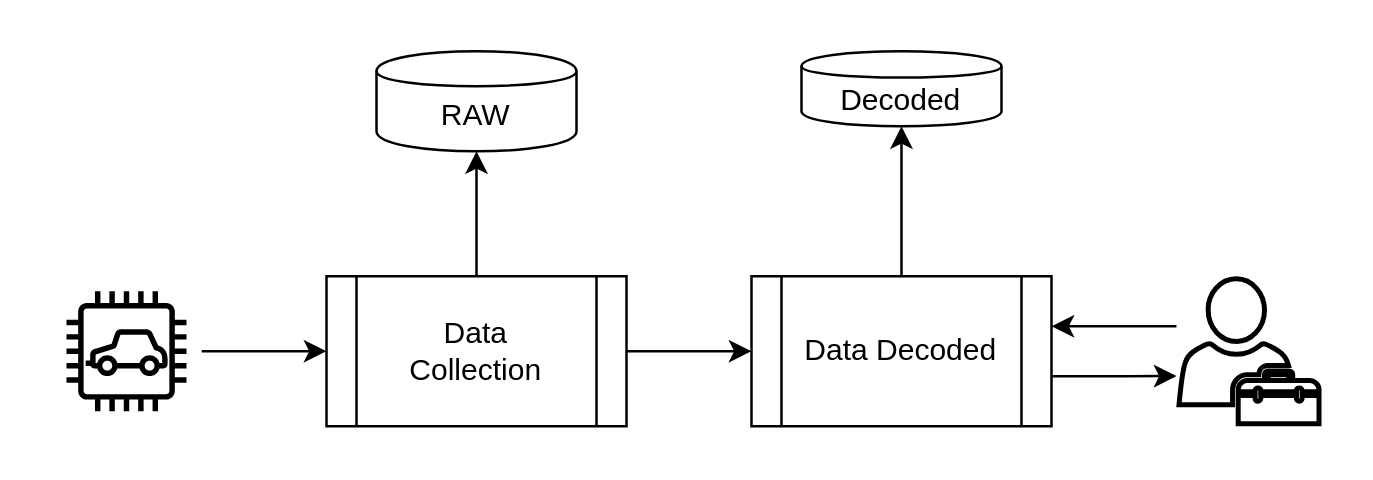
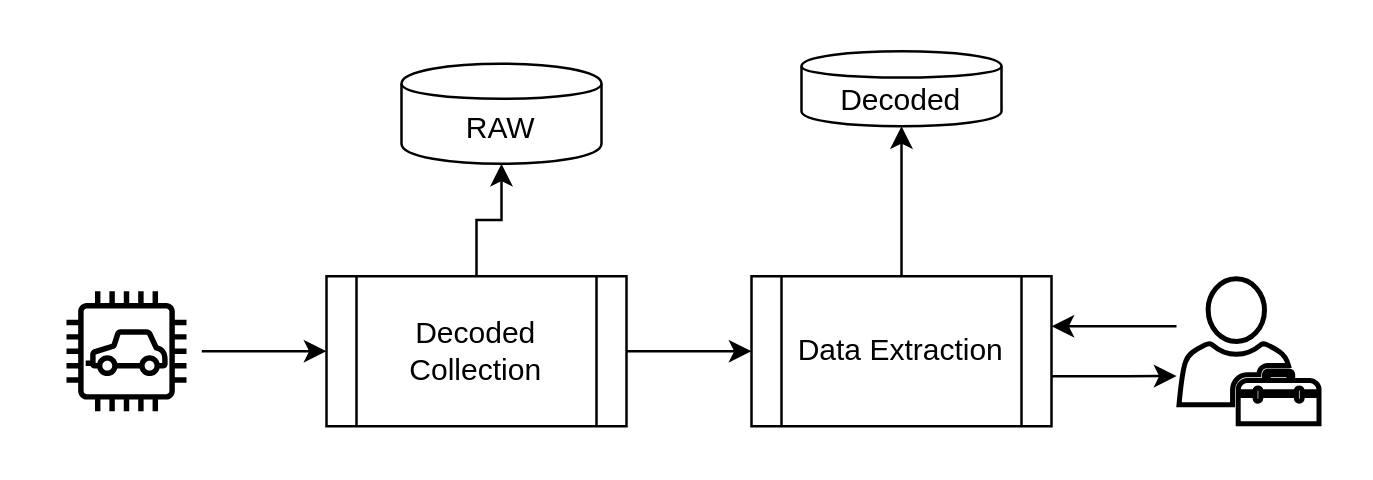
node "RAW": moved (476, 101) -> (501, 114)
node "Data Collection": label "Data Collection" -> "Decoded Collection"
node "Data Decoded": label "Data Decoded" -> "Data Extraction"
